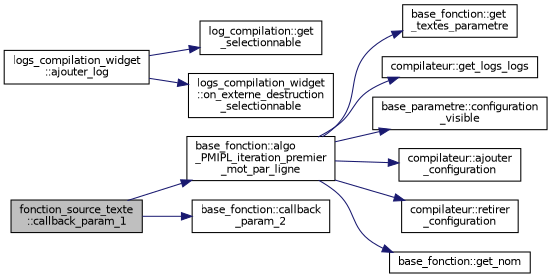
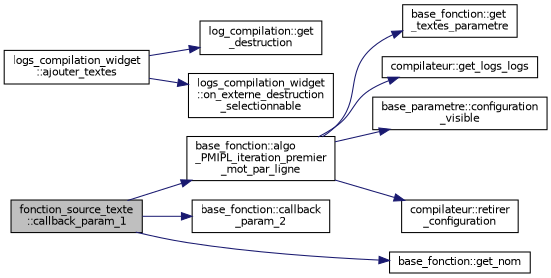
node "log_compilation::get _selectionnable": label "log_compilation::get _selectionnable" -> "log_compilation::get _destruction"
node "logs_compilation_widget ::ajouter_log": label "logs_compilation_widget ::ajouter_log" -> "logs_compilation_widget ::ajouter_textes"
node "compilateur::ajouter _configuration": removed
edge "base_fonction::algo _PMIPL_iteration_premier _mot_par_ligne" -> "base_fonction::get_nom": now "fonction_source_texte ::callback_param_1" -> "base_fonction::get_nom"
